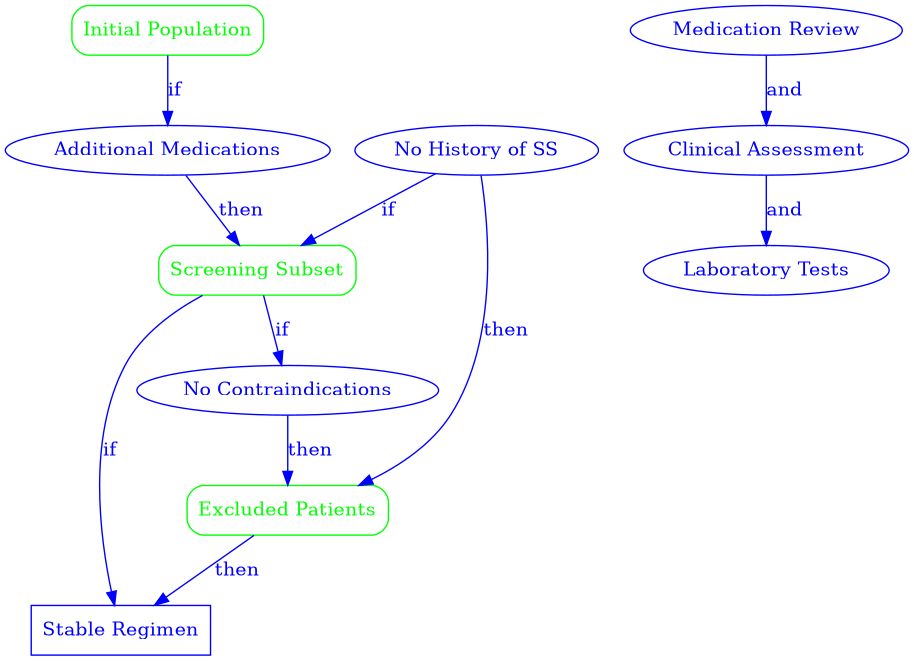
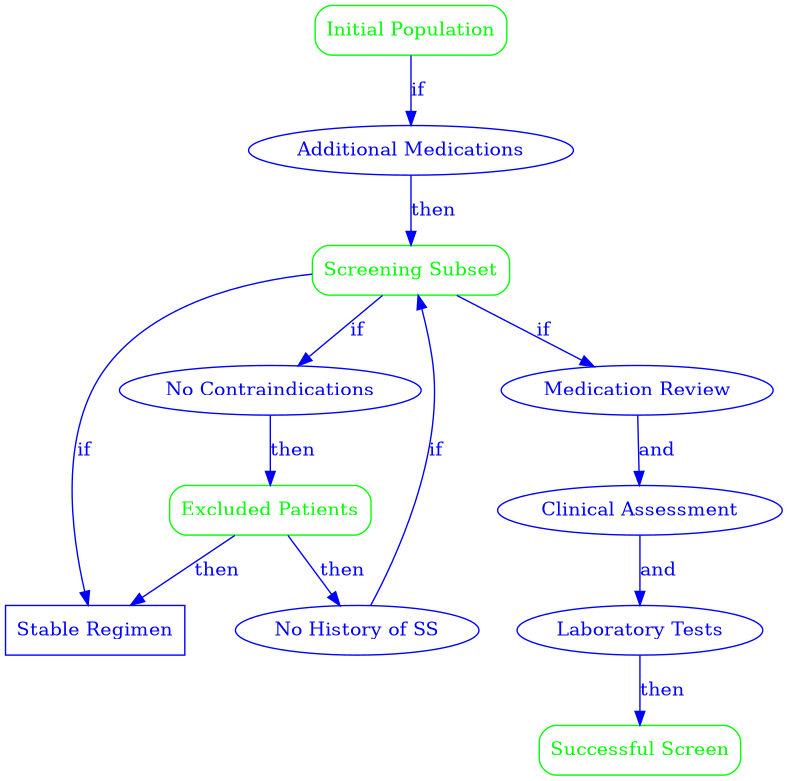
edge "Screening Subset" -> "Medication Review": added, label "if"
edge "No History of SS" -> "Excluded Patients": reversed
node "Successful Screen": added
